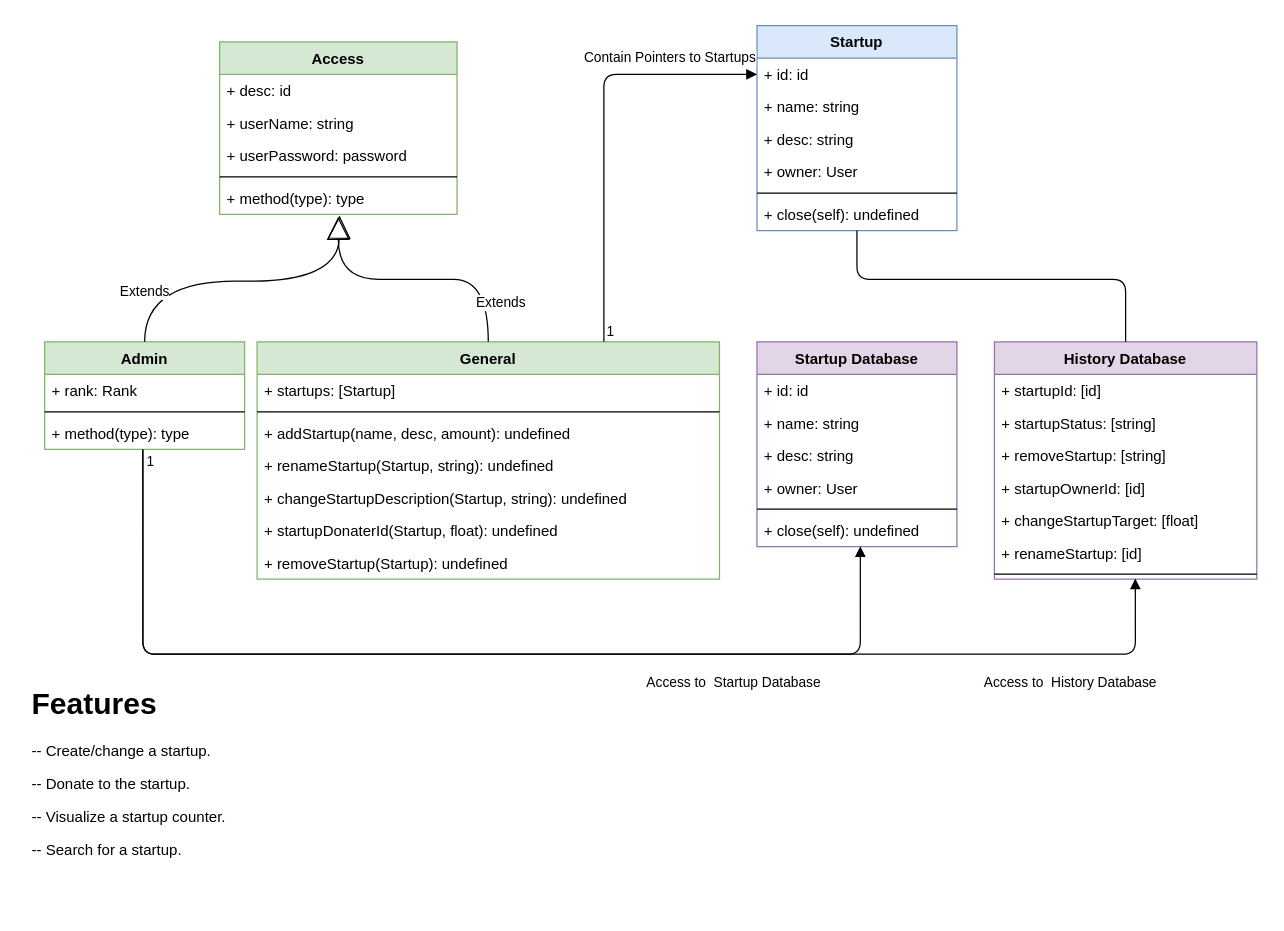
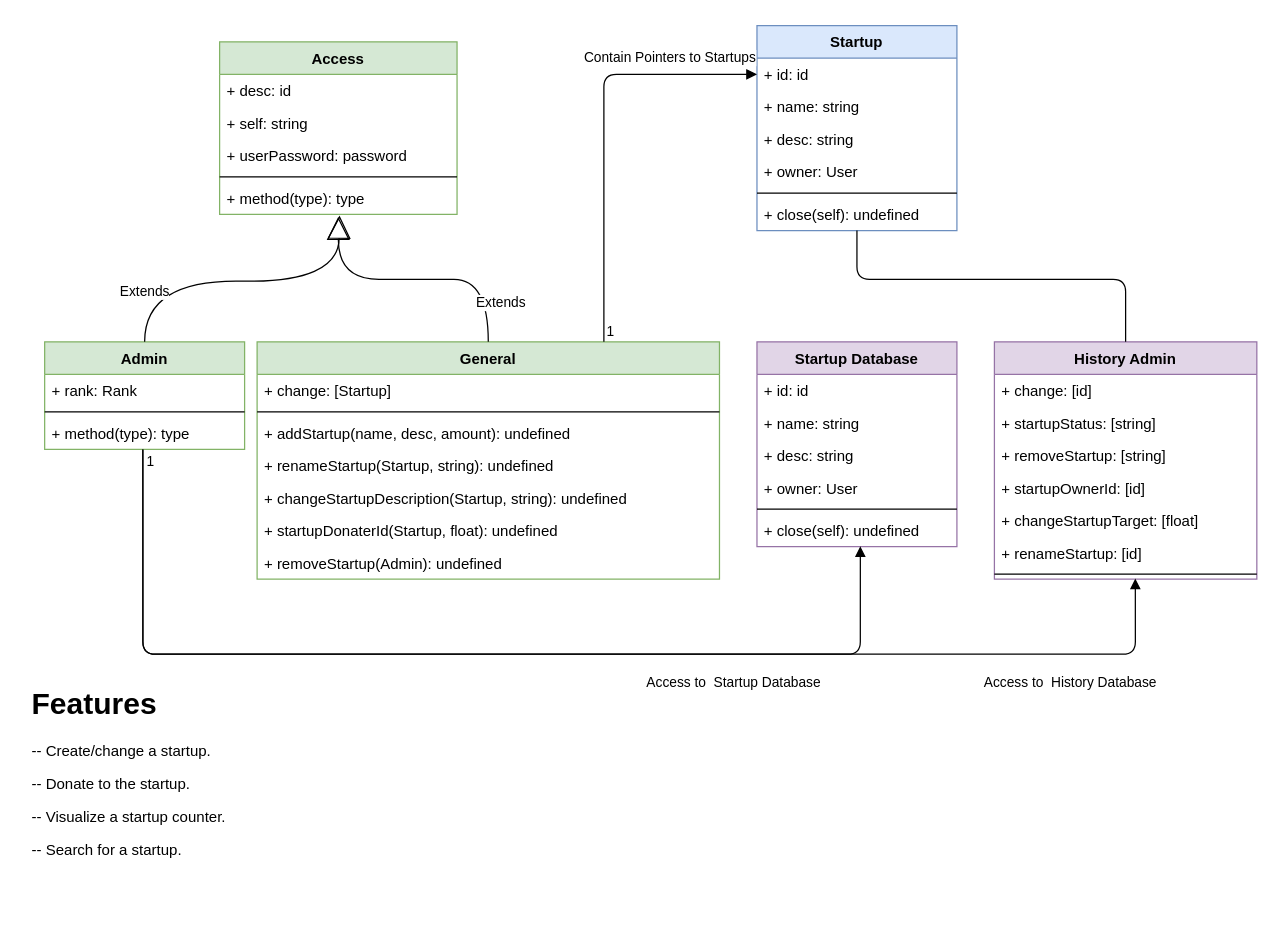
node "+ userName: string": label "+ userName: string" -> "+ self: string"
node "History Database": label "History Database" -> "History Admin"
node "+ startups: [Startup]": label "+ startups: [Startup]" -> "+ change: [Startup]"
node "+ startupId: [id]": label "+ startupId: [id]" -> "+ change: [id]"
node "+ removeStartup(Startup): undefined": label "+ removeStartup(Startup): undefined" -> "+ removeStartup(Admin): undefined"
